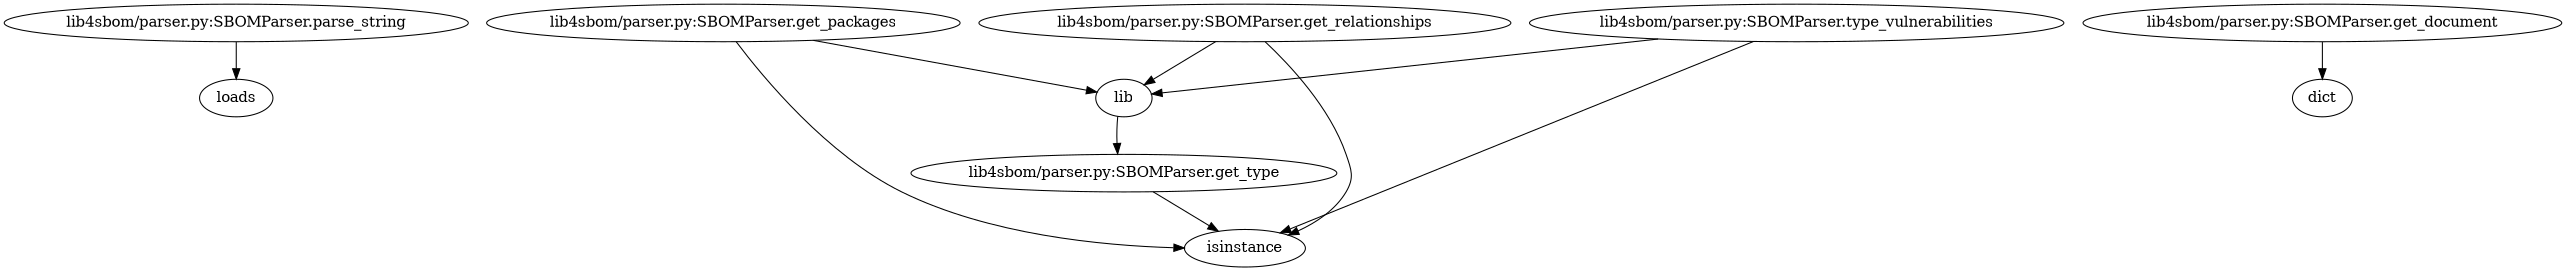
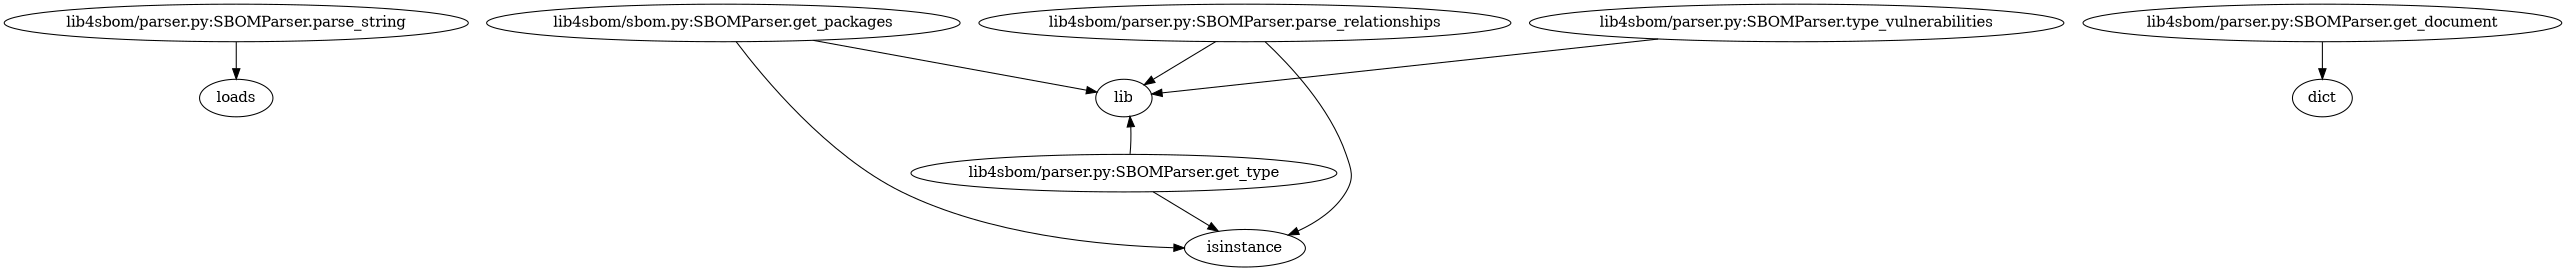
node "lib4sbom/parser.py:SBOMParser.get_packages": label "lib4sbom/parser.py:SBOMParser.get_packages" -> "lib4sbom/sbom.py:SBOMParser.get_packages"
node "lib4sbom/parser.py:SBOMParser.get_relationships": label "lib4sbom/parser.py:SBOMParser.get_relationships" -> "lib4sbom/parser.py:SBOMParser.parse_relationships"
edge "lib" -> "lib4sbom/parser.py:SBOMParser.get_type": reversed
edge "lib4sbom/parser.py:SBOMParser.type_vulnerabilities" -> "isinstance": removed
